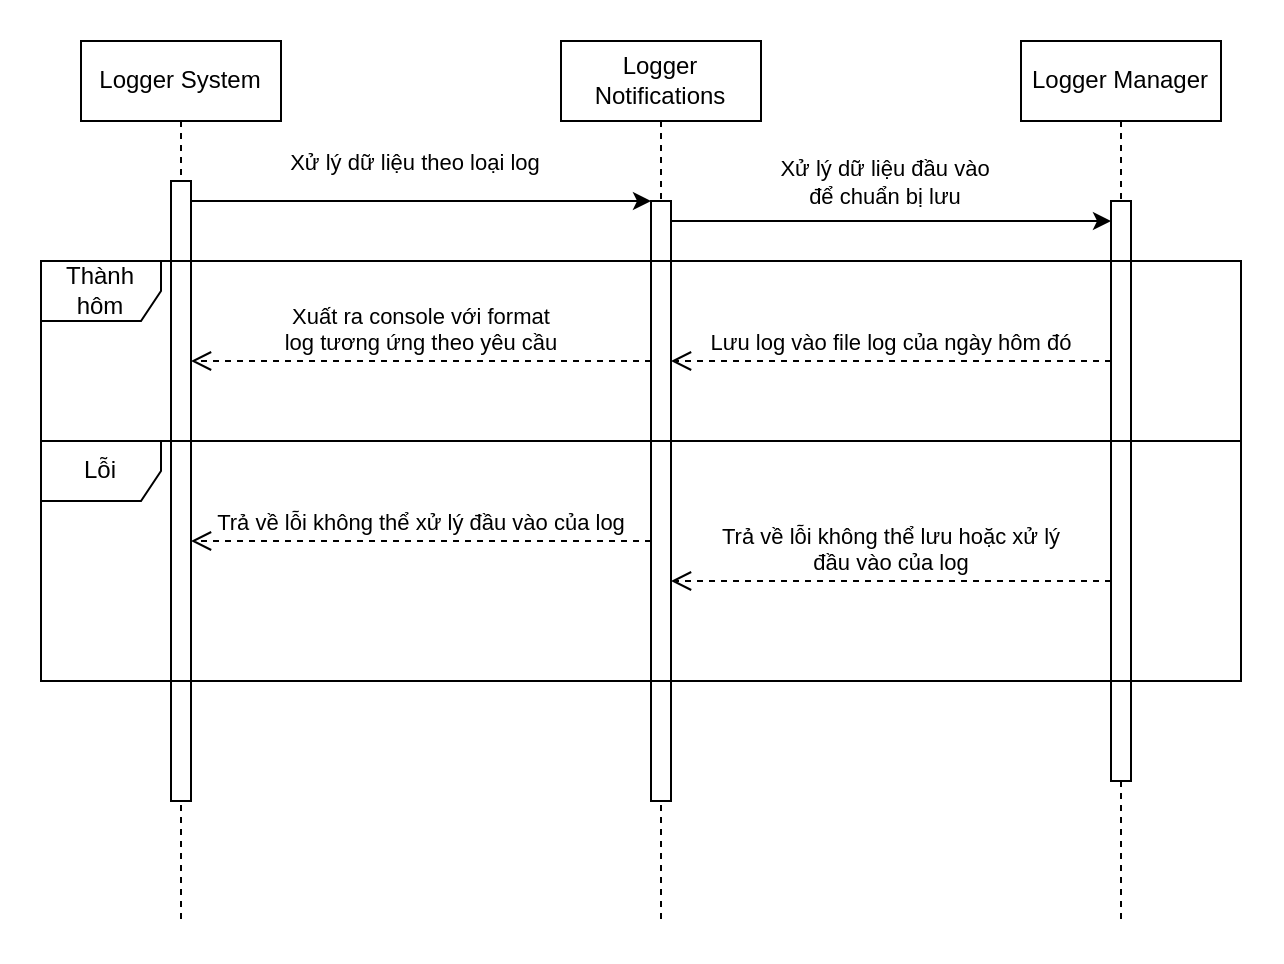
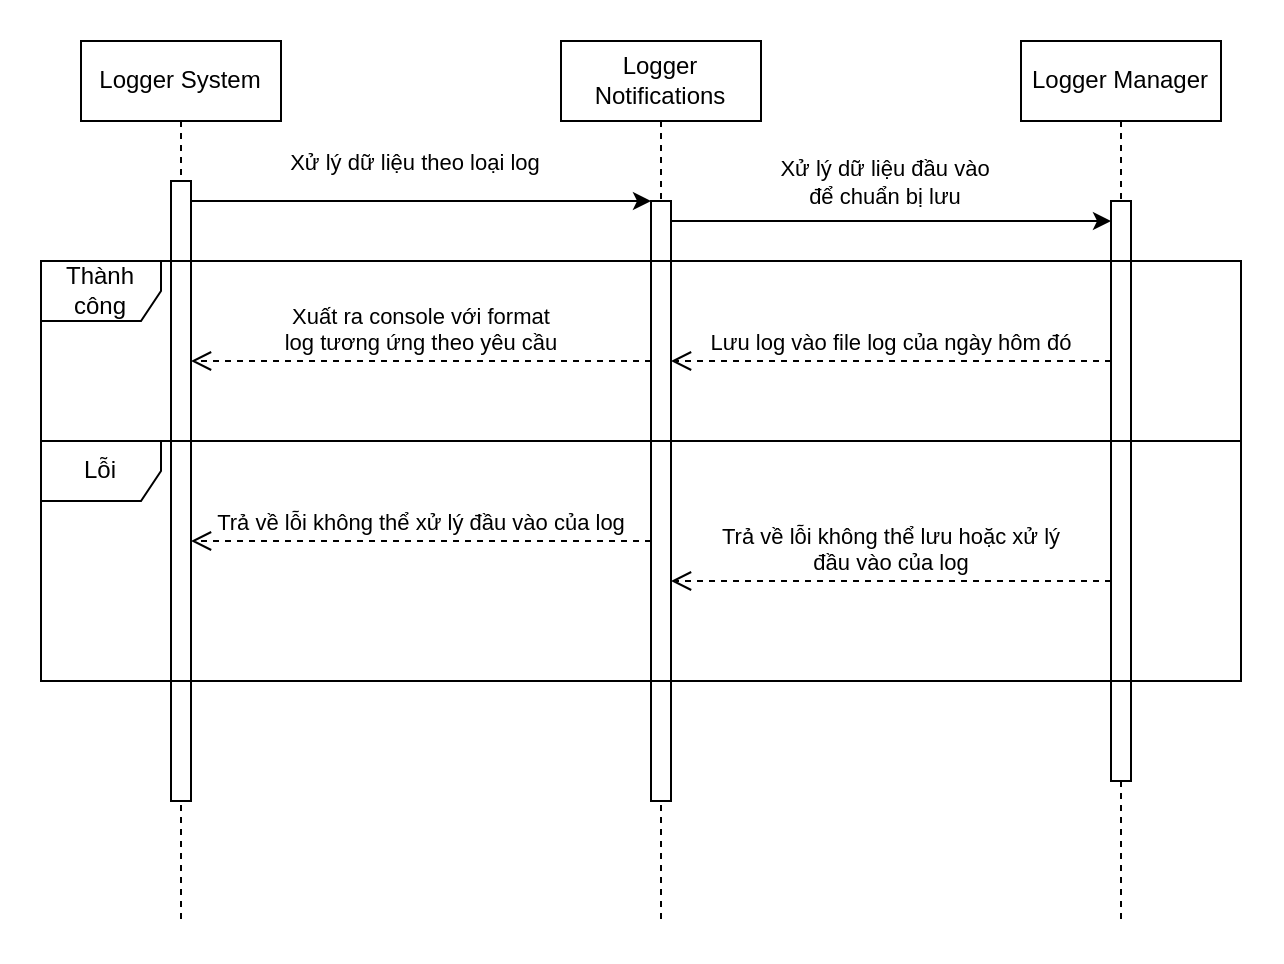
node "Thành hôm": label "Thành hôm" -> "Thành công"
